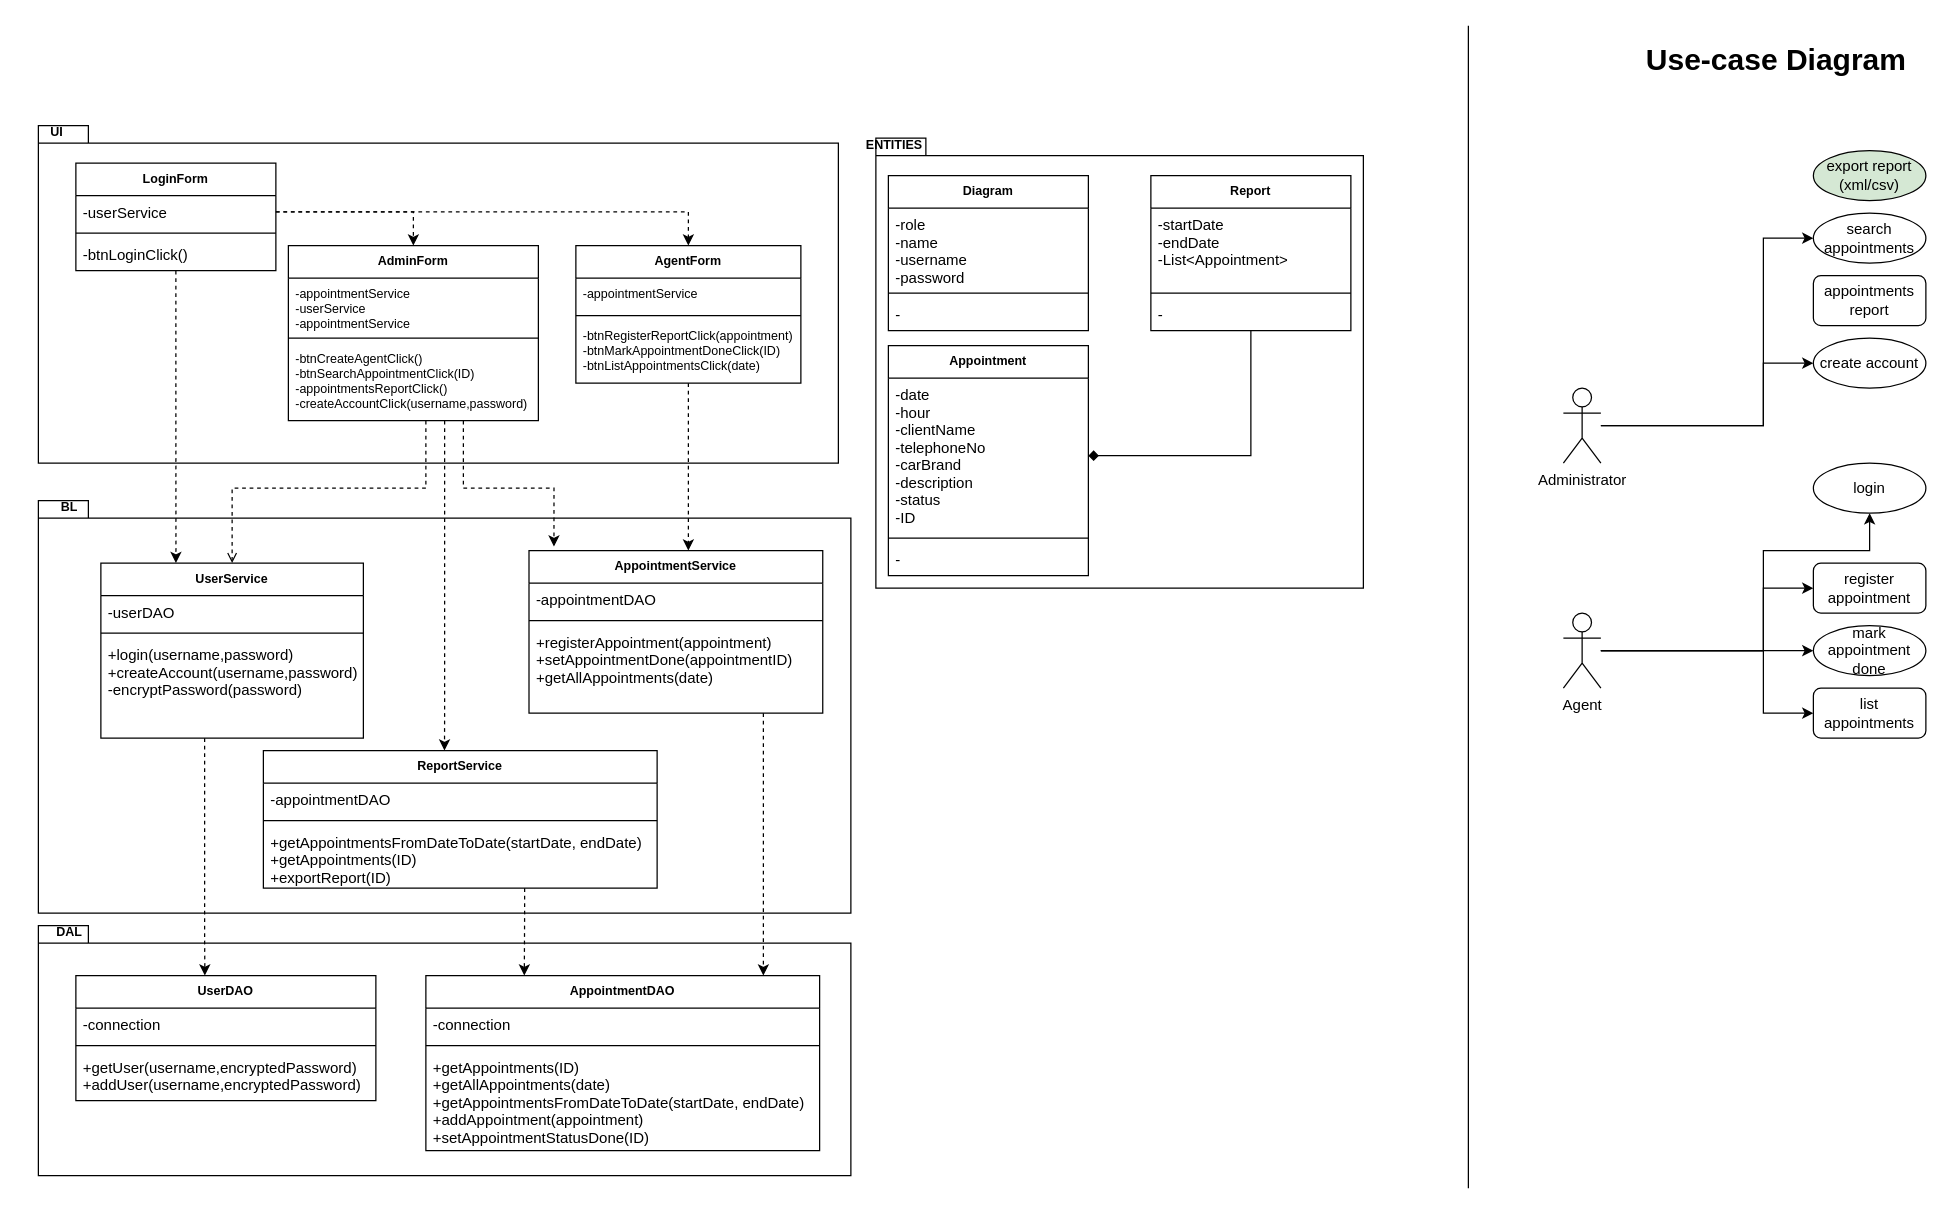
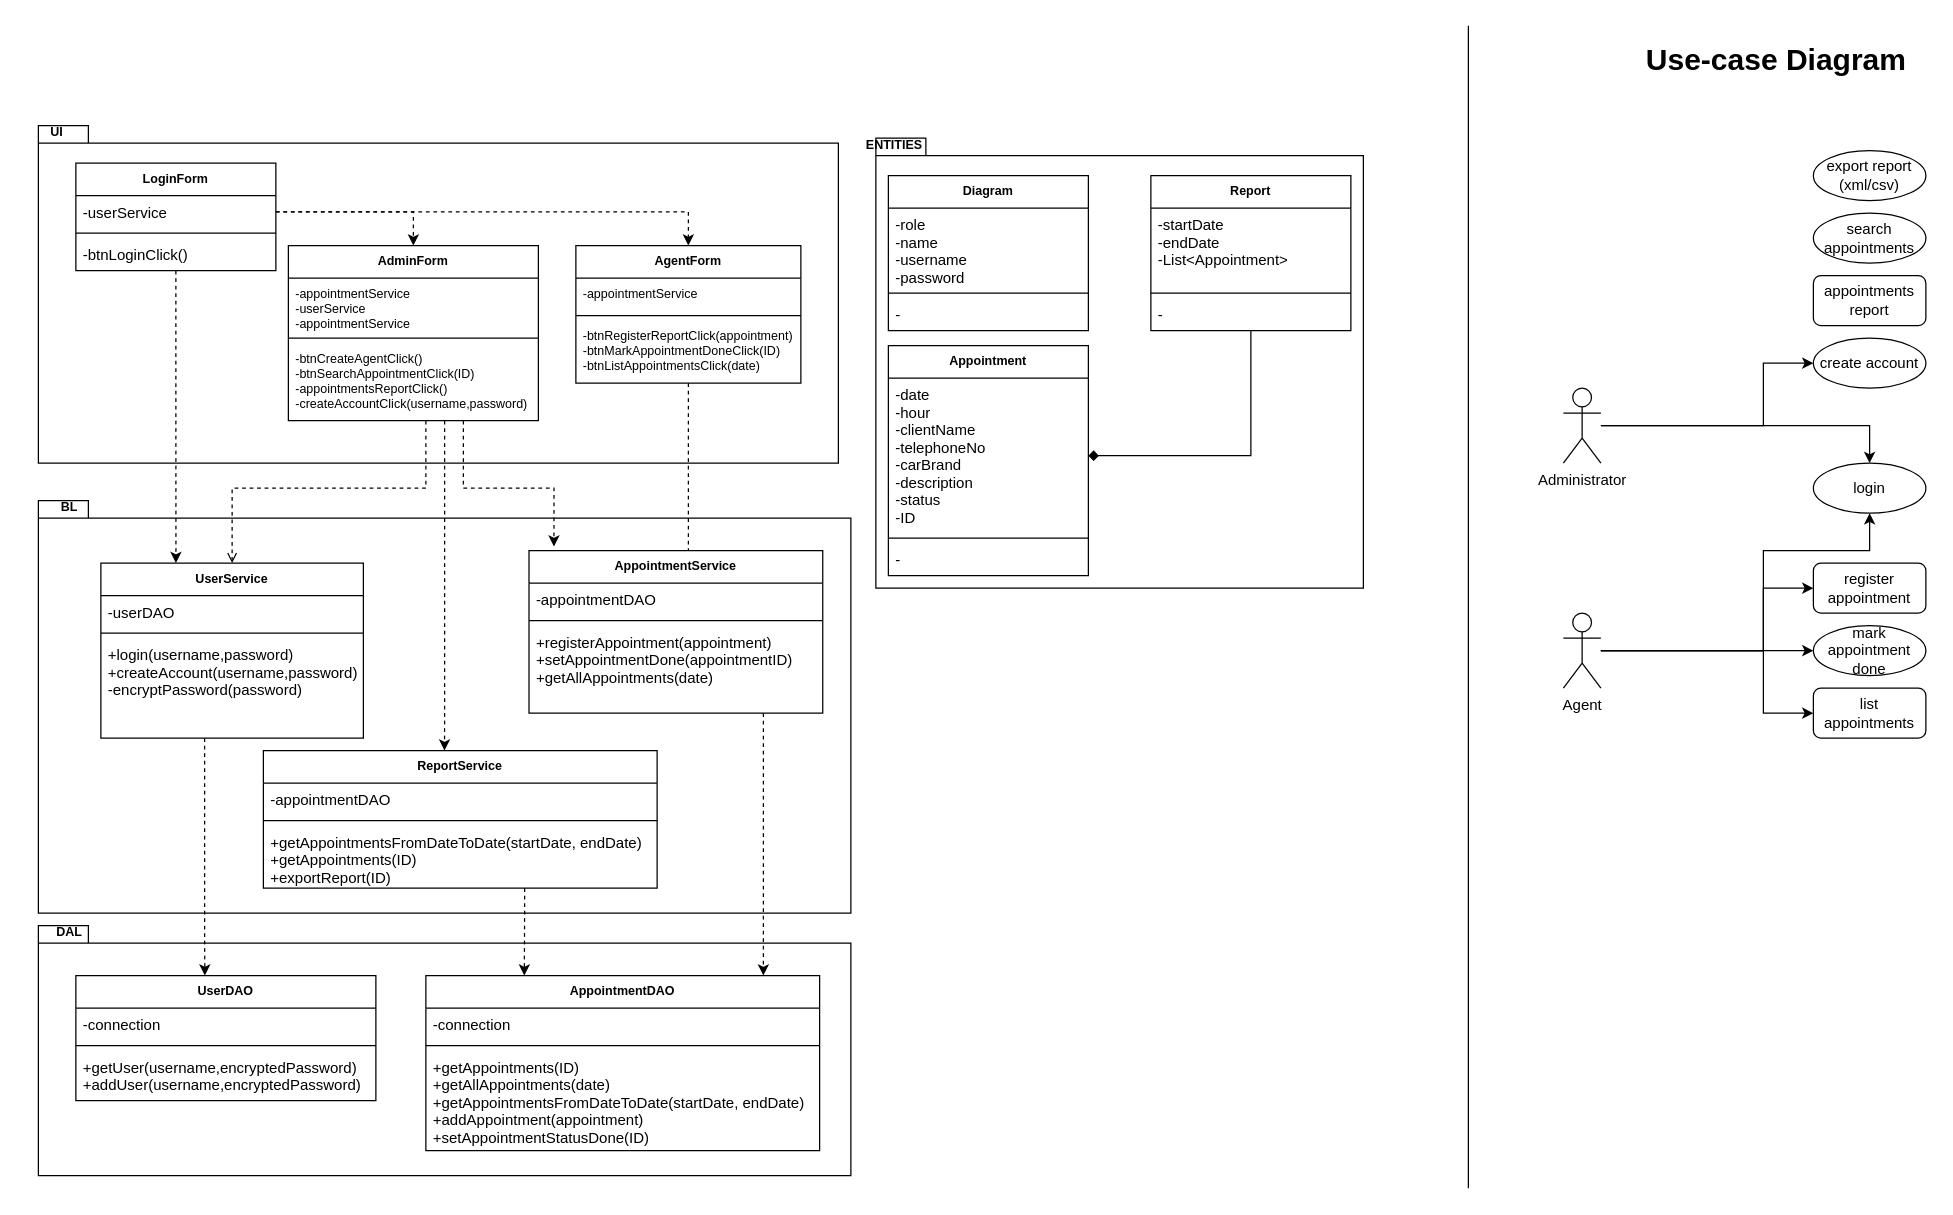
node "export report (xml/csv)": fillcolor #d5e8d4 -> #ffffff
edge "Administrator" -> "search appointments": removed
edge "Administrator" -> "login": added
edge "AgentForm" -> "AppointmentService": arrowhead classic -> none
